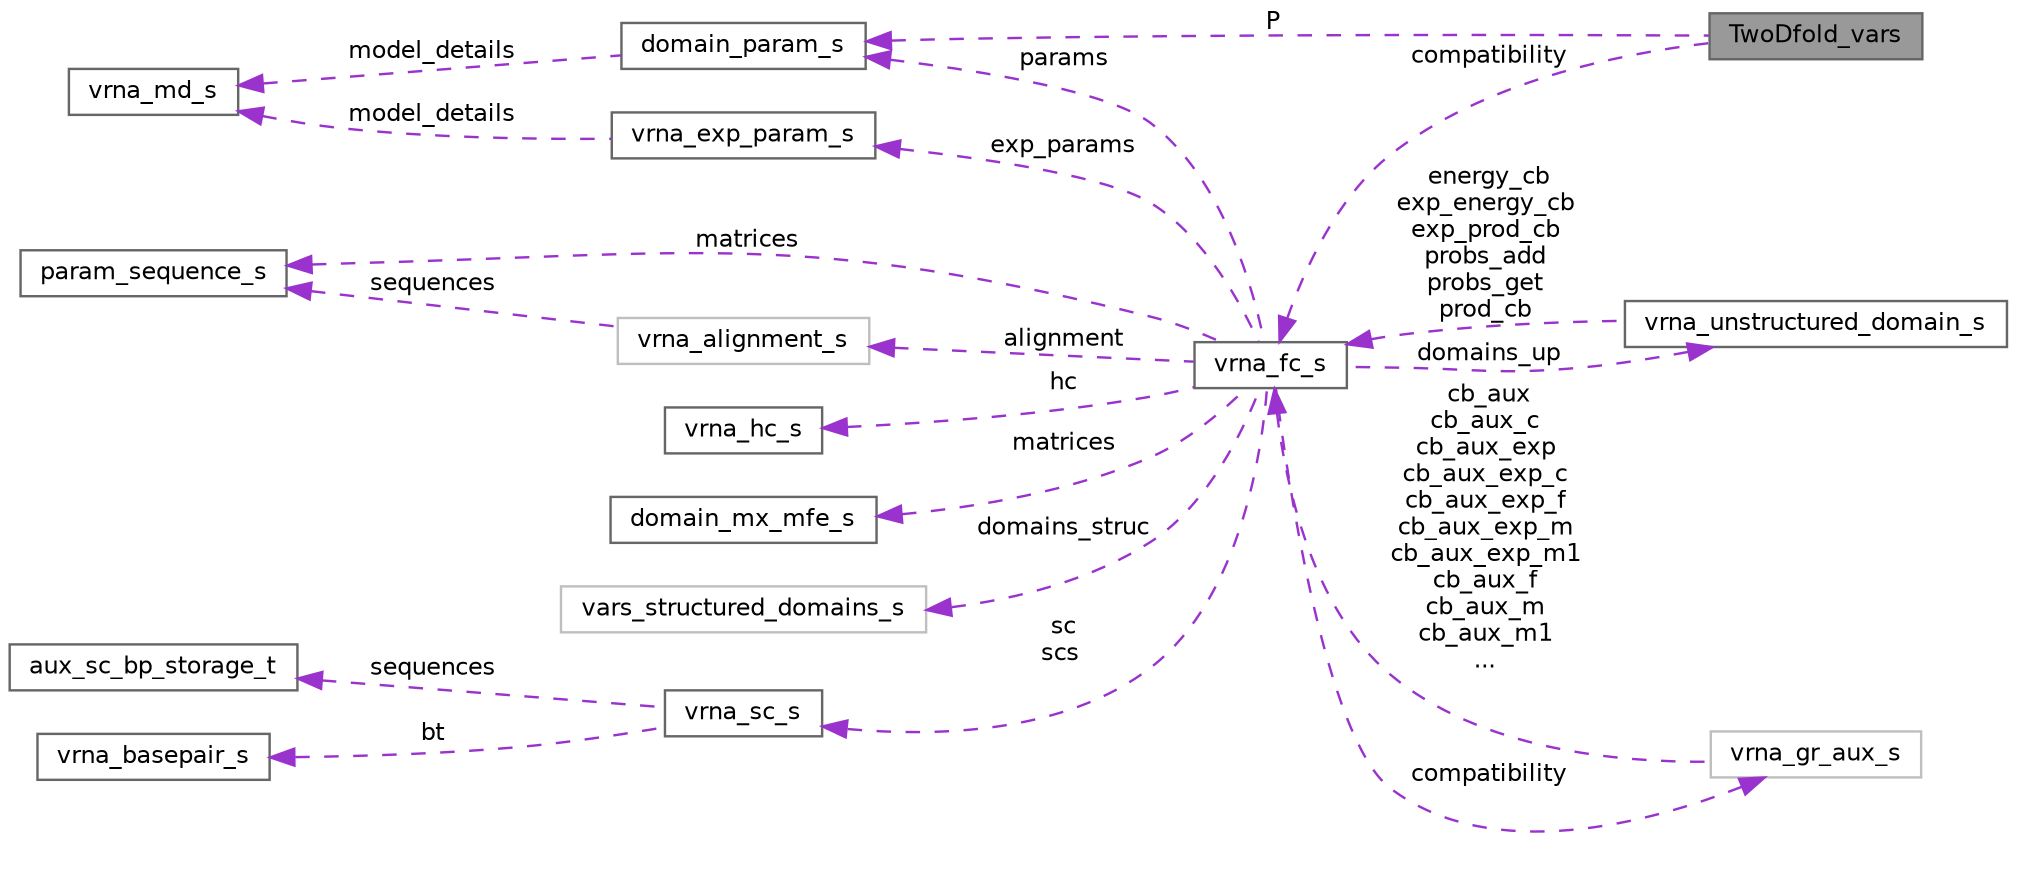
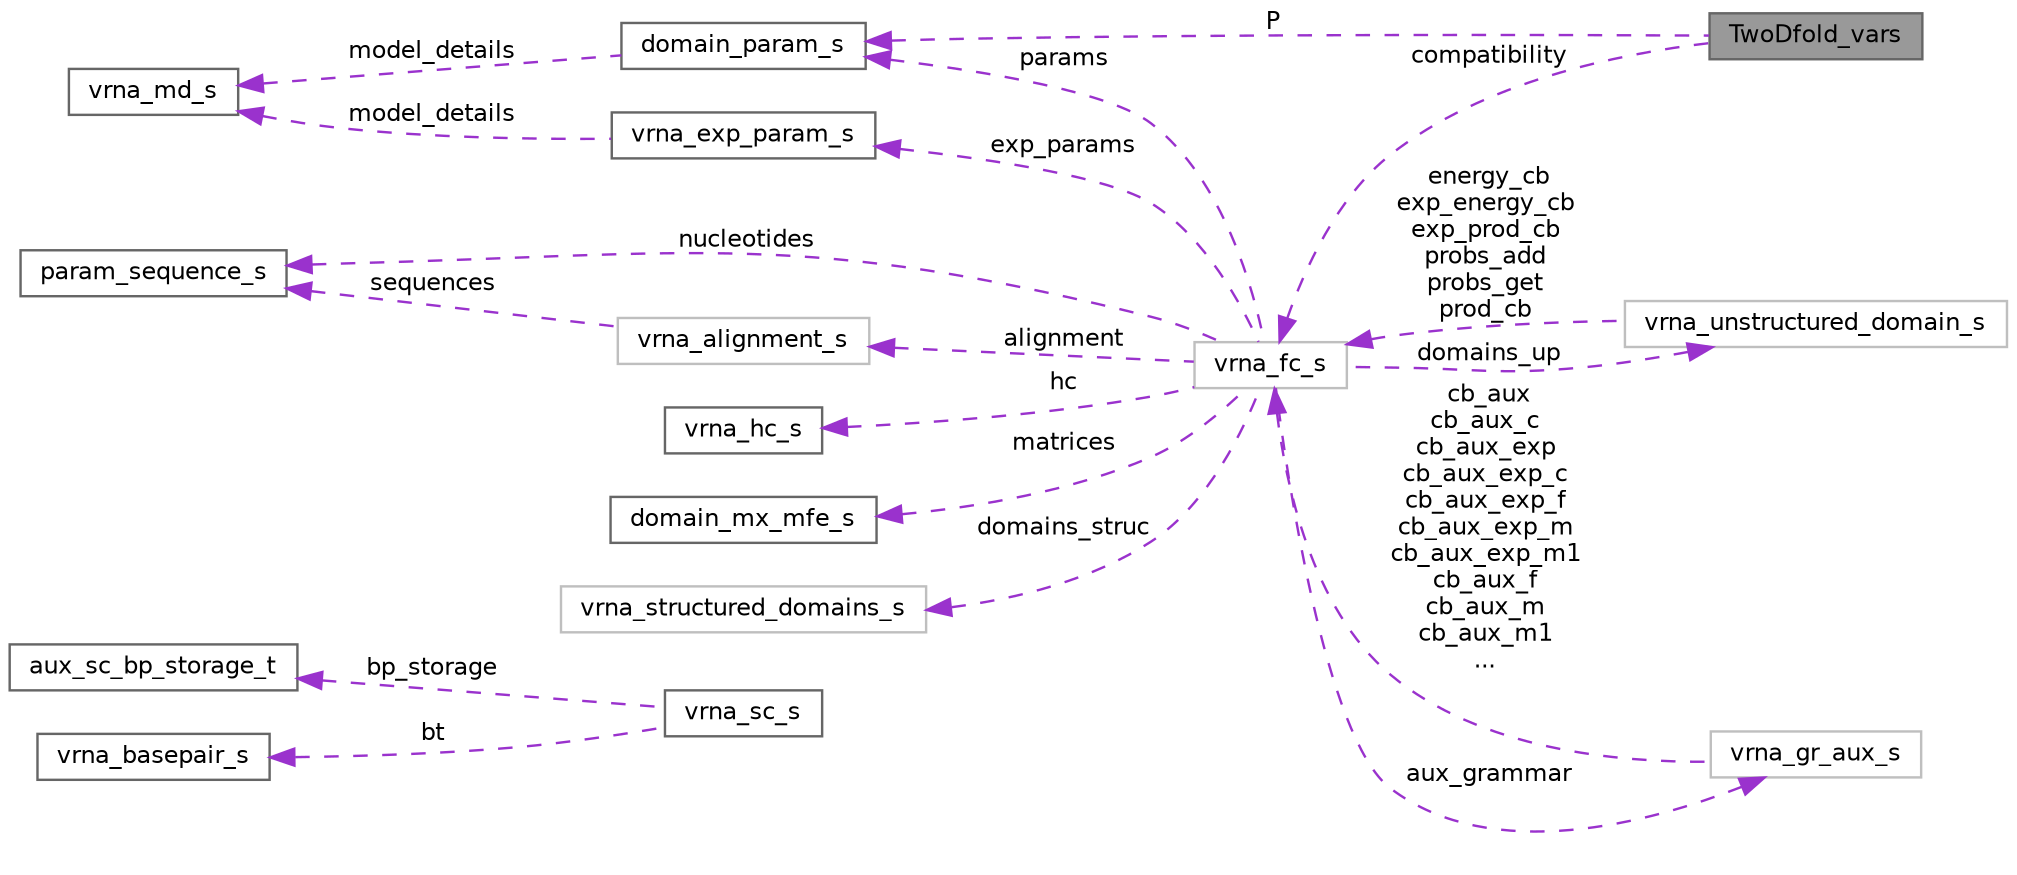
edge "vrna_fc_s" -> "param_sequence_s": label " matrices" -> " nucleotides"
node "vrna_unstructured_domain_s": color gray40 -> grey75
node "vrna_fc_s": color gray40 -> grey75
node "vars_structured_domains_s": label "vars_structured_domains_s" -> "vrna_structured_domains_s"
edge "vrna_sc_s" -> "aux_sc_bp_storage_t": label " sequences" -> " bp_storage"
edge "vrna_fc_s" -> "vrna_sc_s": removed, label "sc scs"
edge "vrna_fc_s" -> "vrna_gr_aux_s": label " compatibility" -> " aux_grammar"
